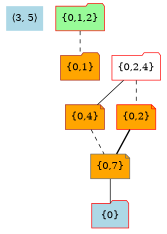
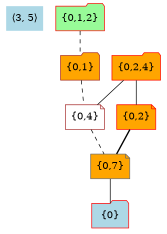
node "{0,2,4}": fillcolor white -> orange
edge "{0,1}" -- "{0,4}": added
edge "{0,2,4}" -- "{0,2}": style dashed -> solid
node "{0,4}": fillcolor orange -> white
